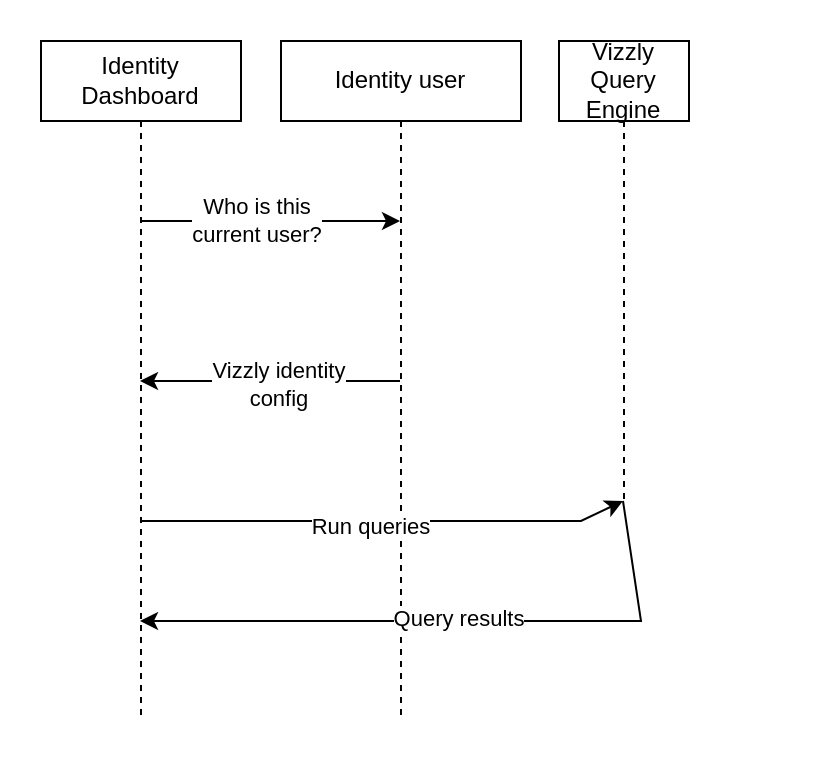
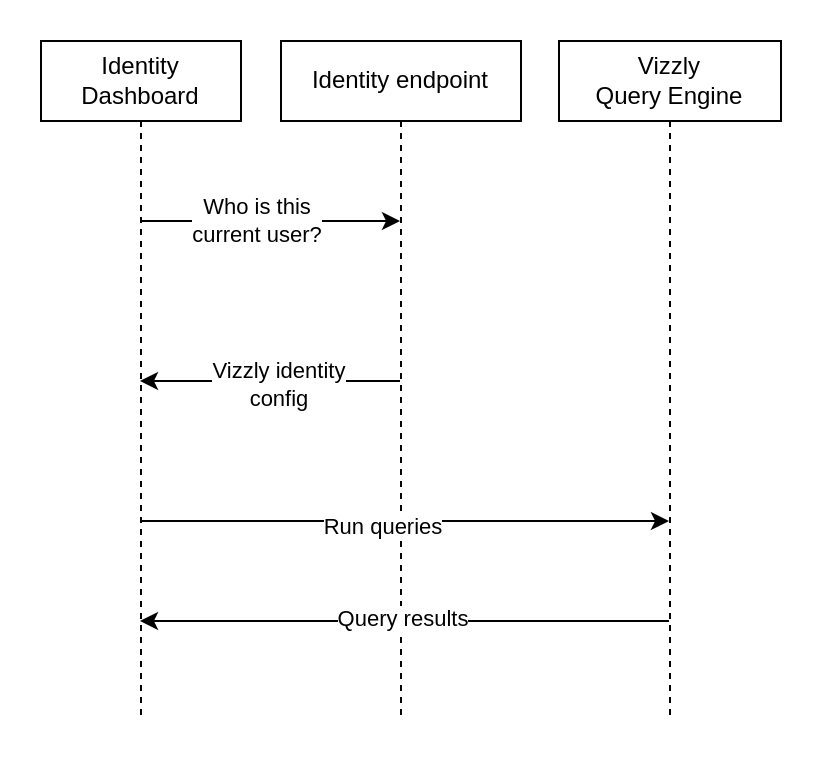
node "Identity user": label "Identity user" -> "Identity endpoint"
node "Vizzly Query Engine": size 130x460 -> 222x680
